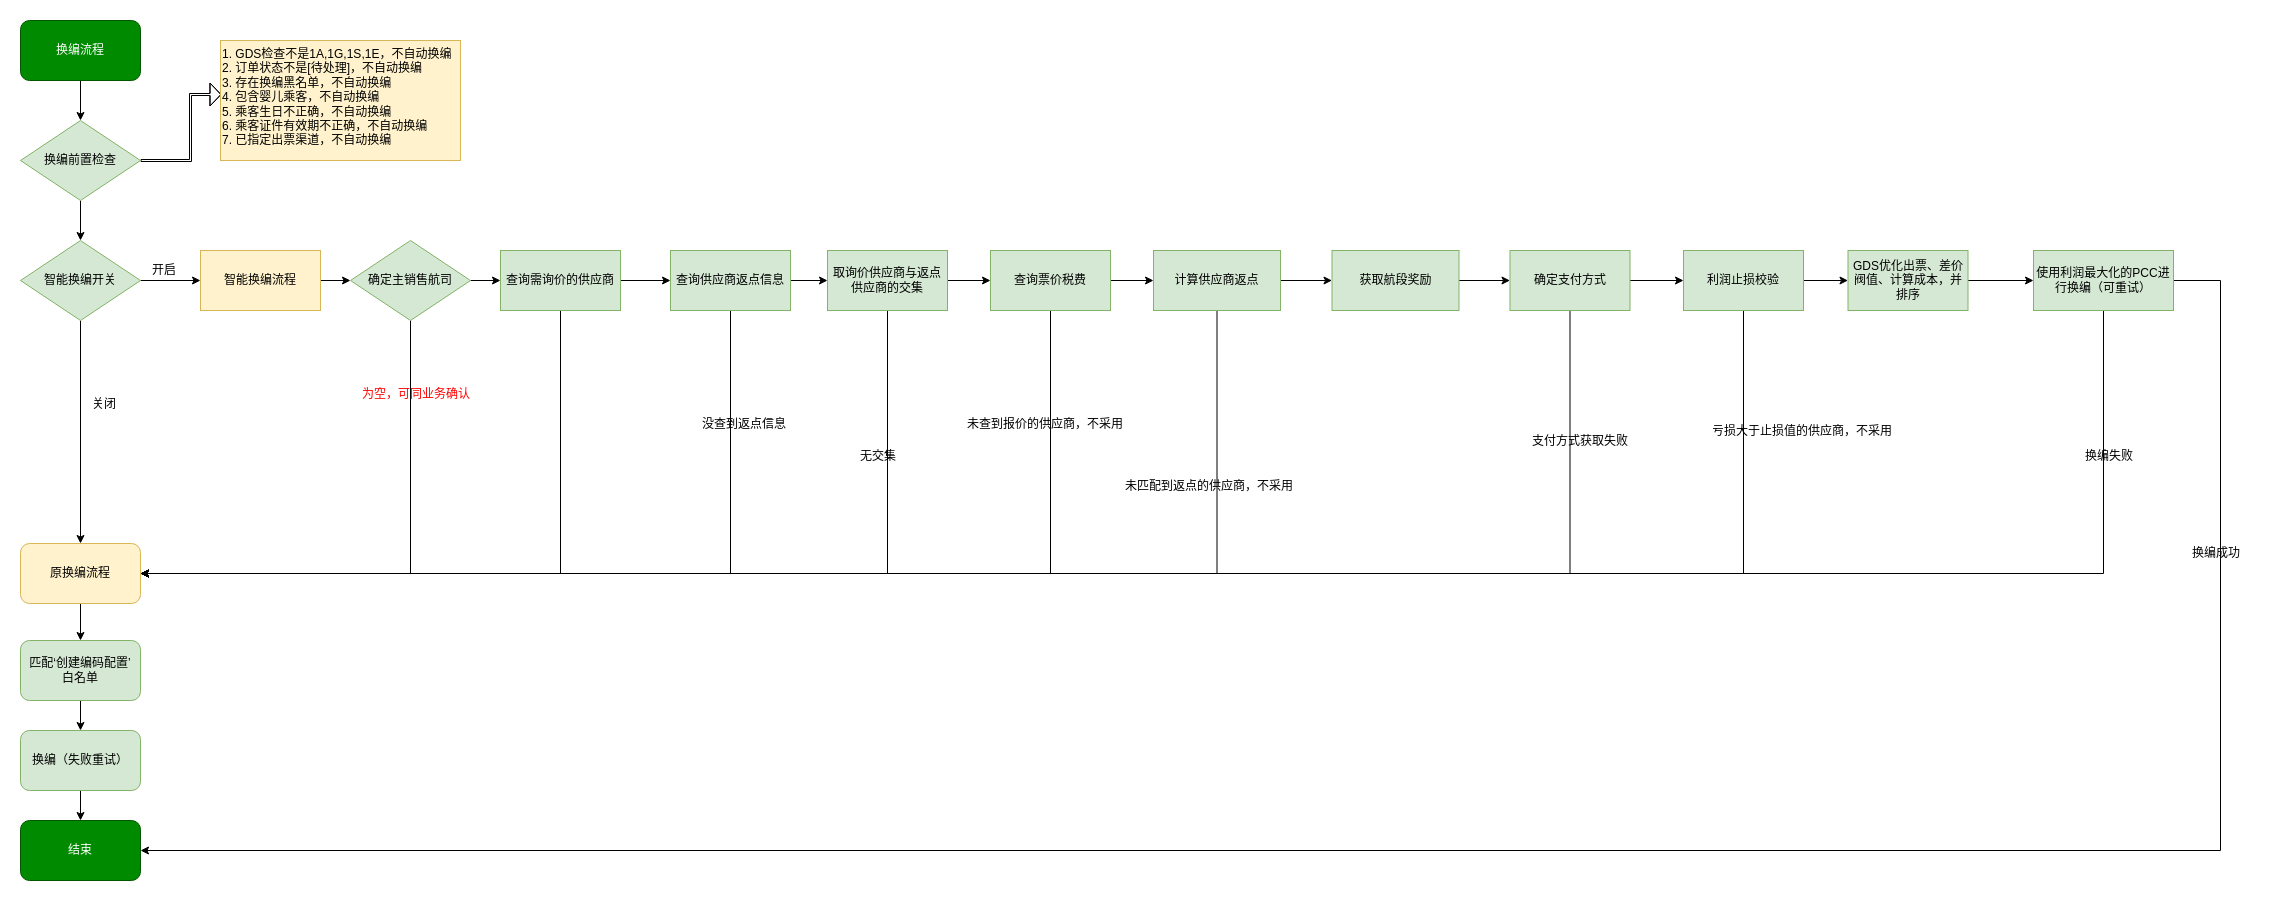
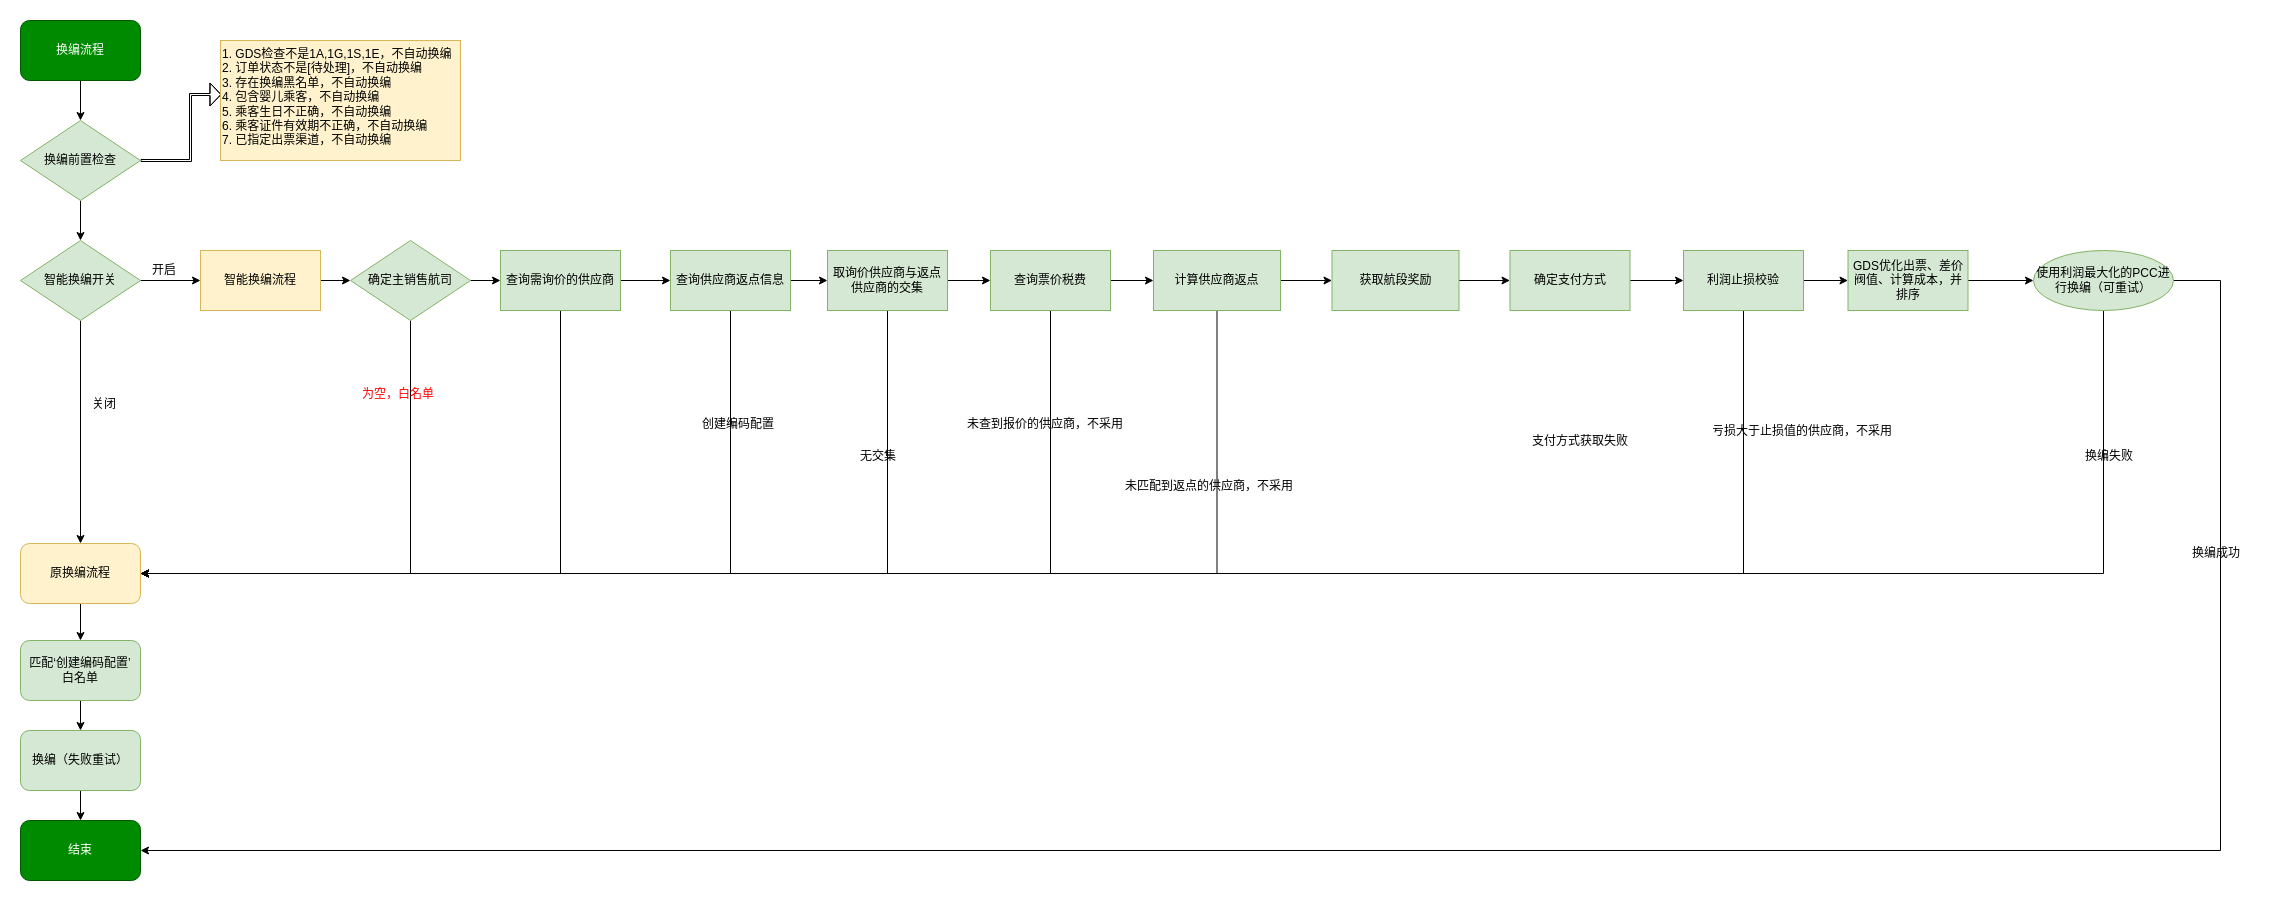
node "使用利润最大化的PCC进行换编（可重试）": shape rectangle -> ellipse
node "为空，可同业务确认": label "为空，可同业务确认" -> "为空，白名单"
node "没查到返点信息": label "没查到返点信息" -> "创建编码配置"
edge "确定支付方式" -> "原换编流程": removed
